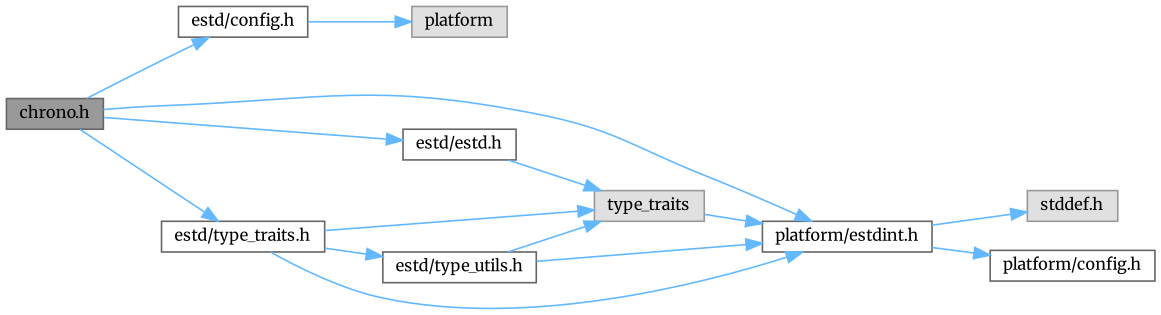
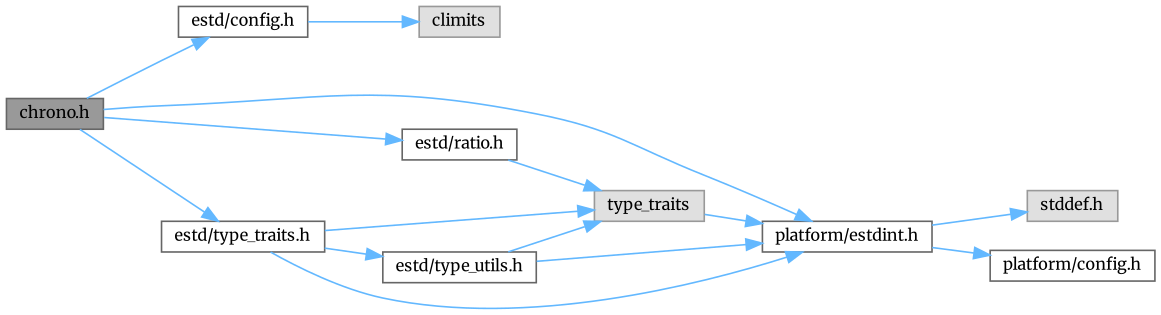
node "platform": label "platform" -> "climits"
node "estd/estd.h": label "estd/estd.h" -> "estd/ratio.h"
